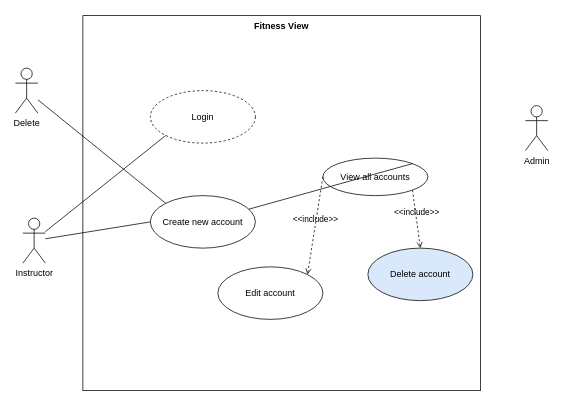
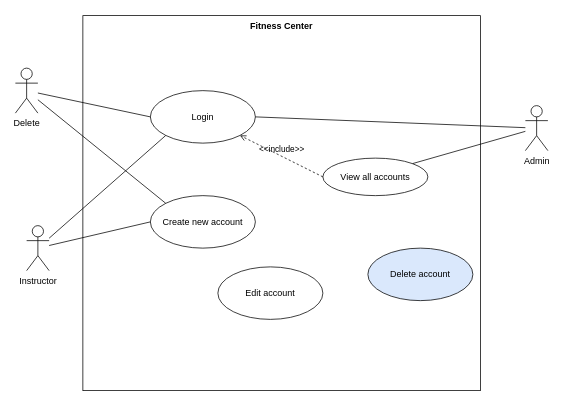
node "Fitness View": label "Fitness View" -> "Fitness Center"
edge "Delete" -- "Login": added
node "Login": style dashed -> solid
edge "Login" -- "Admin": added
edge "View all accounts" -- "Create new account": now "View all accounts" -- "Admin"
edge "View all accounts" -> "Delete account": removed, label "<<include>>"
edge "View all accounts" -> "Edit account": now "View all accounts" -> "Login"
node "Instructor": moved (34, 240) -> (38, 248)
